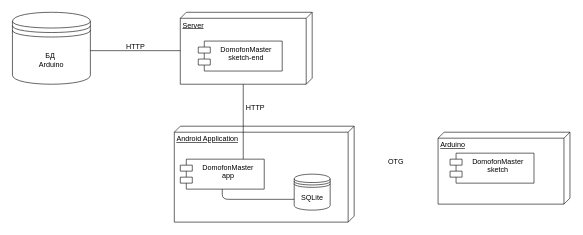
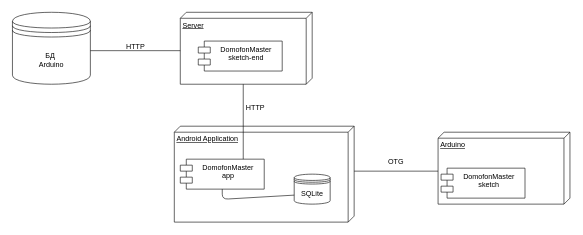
node "DomofonMaster sketch": moved (492, 168) -> (483, 183)
edge "Arduino" -- "Android Application": added
node "SQLite": size 36x36 -> 36x30
